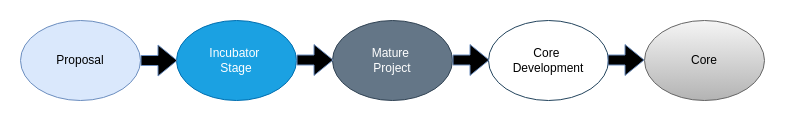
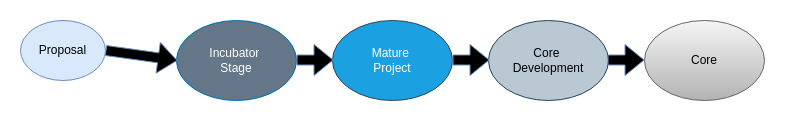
node "Proposal": size 120x80 -> 85x60
node "Incubator Stage": fillcolor #1ba1e2 -> #647687
node "Mature Project": fillcolor #647687 -> #1ba1e2
node "Core Development": fillcolor #ffffff -> #bac8d3
